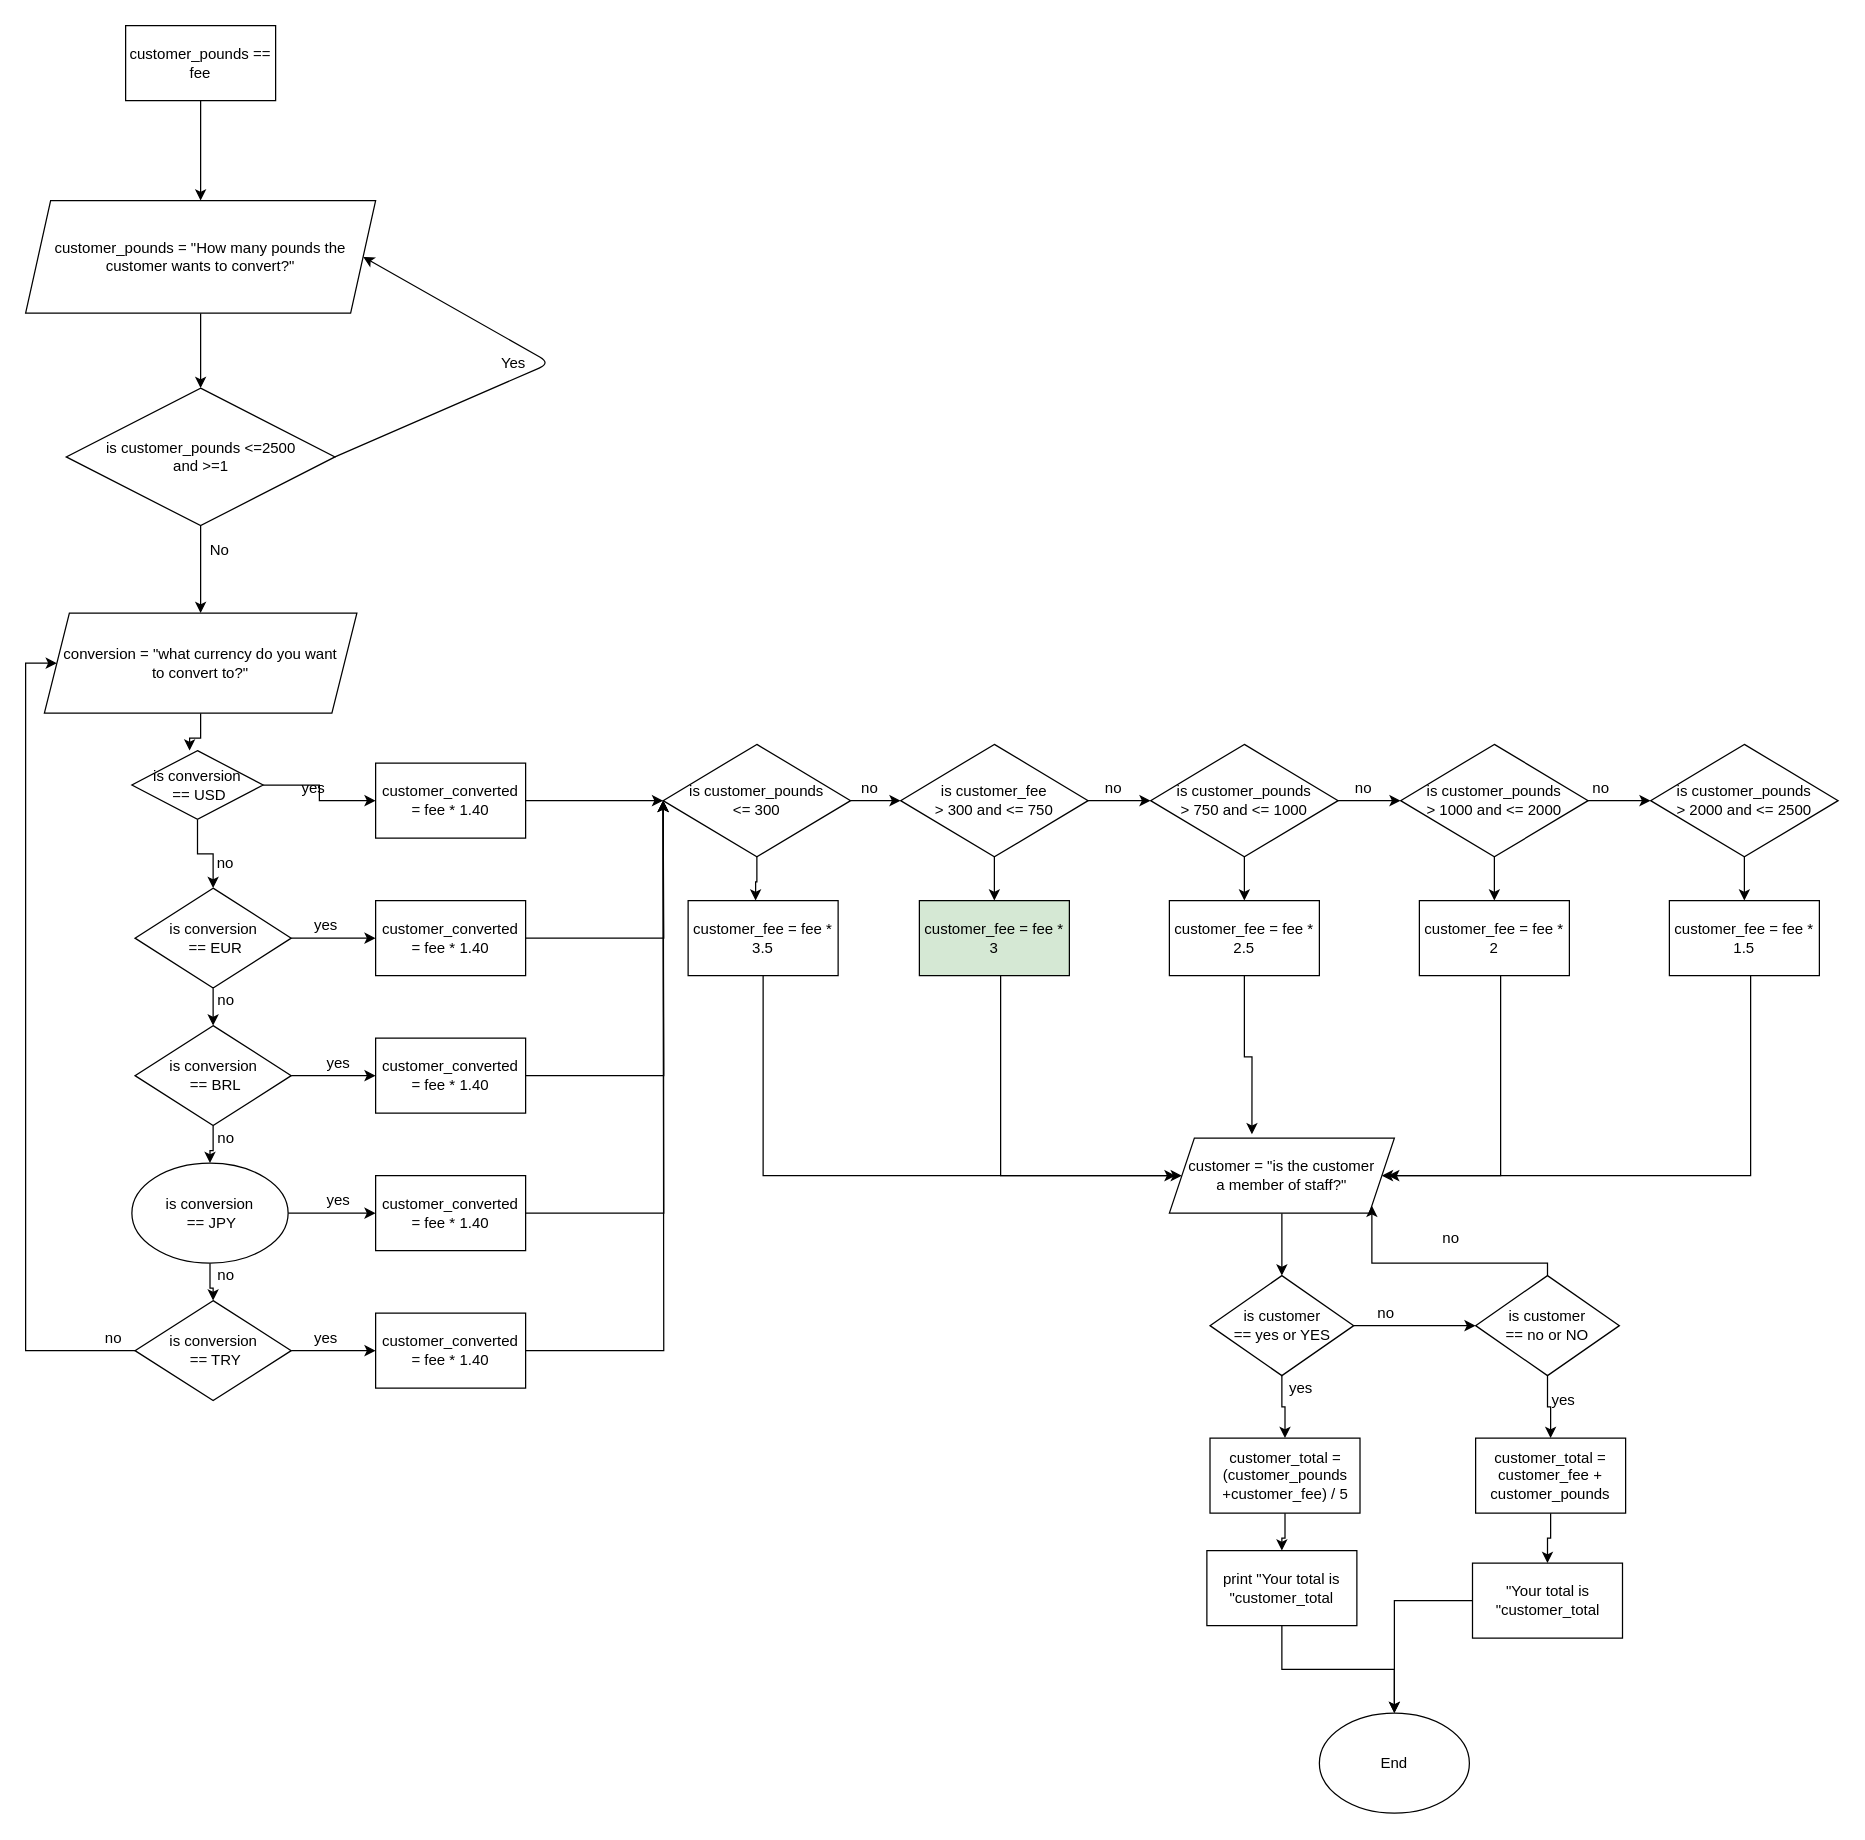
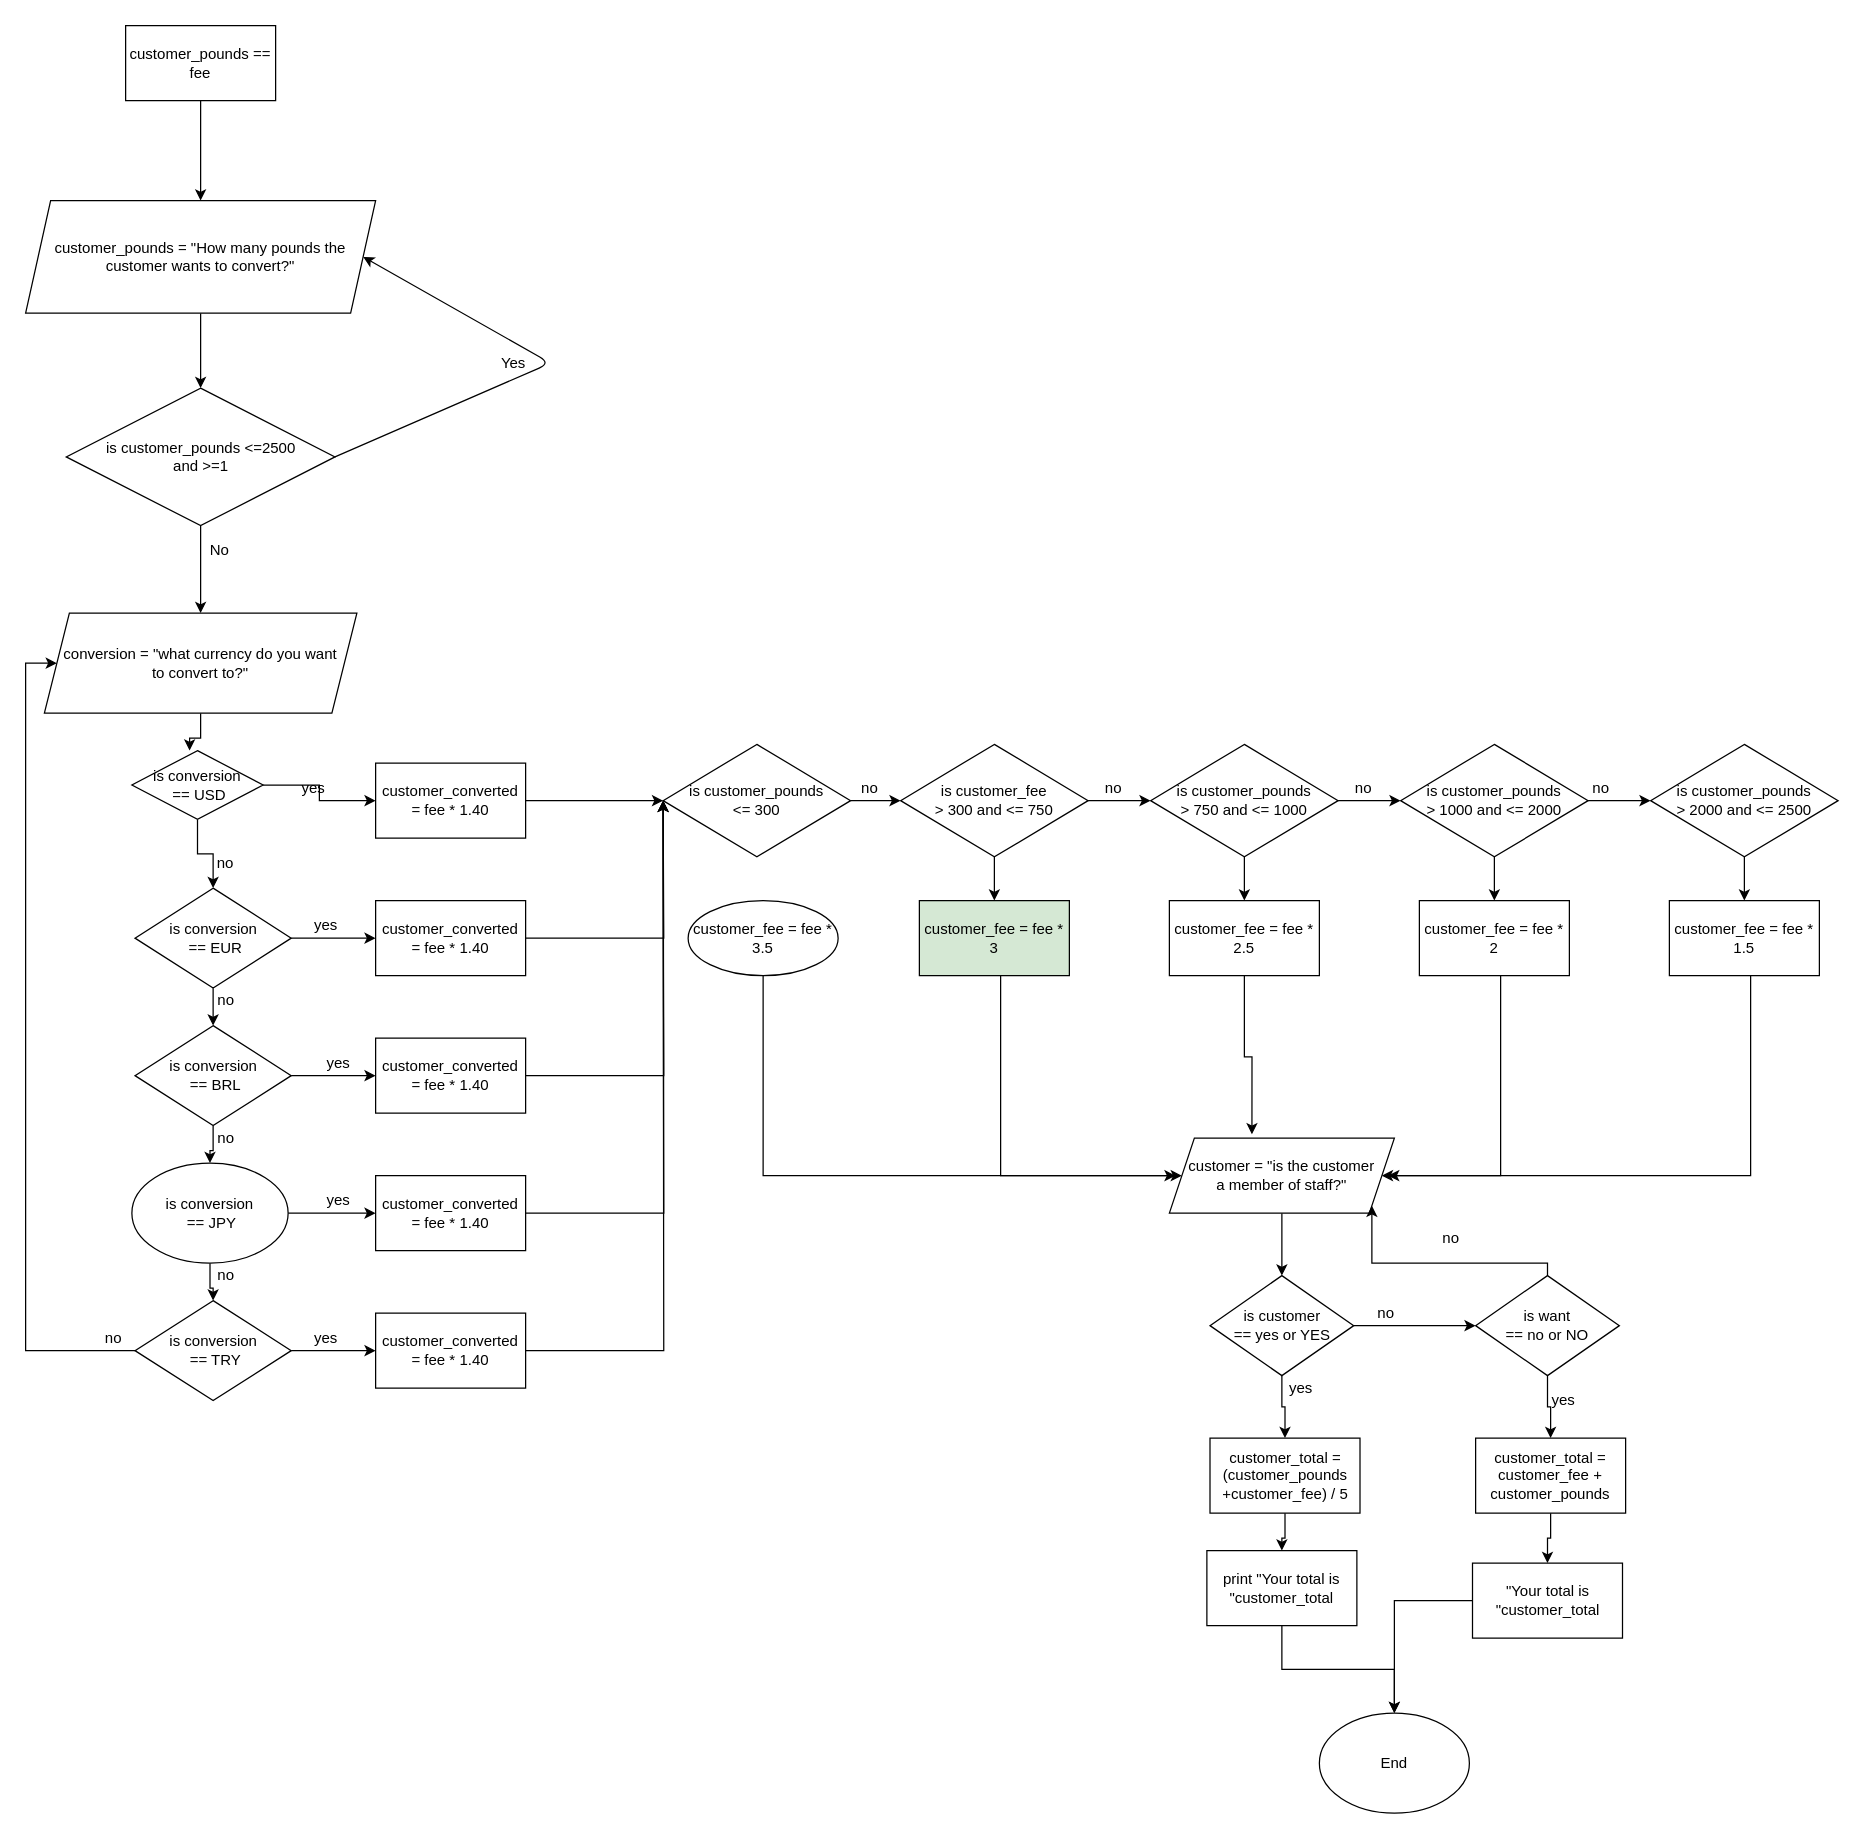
edge "is customer_pounds <= 300" -> "customer_fee = fee * 3.5": removed
node "customer_fee = fee * 3.5": shape rectangle -> ellipse
node "is customer == no or NO": label "is customer == no or NO" -> "is want == no or NO"
